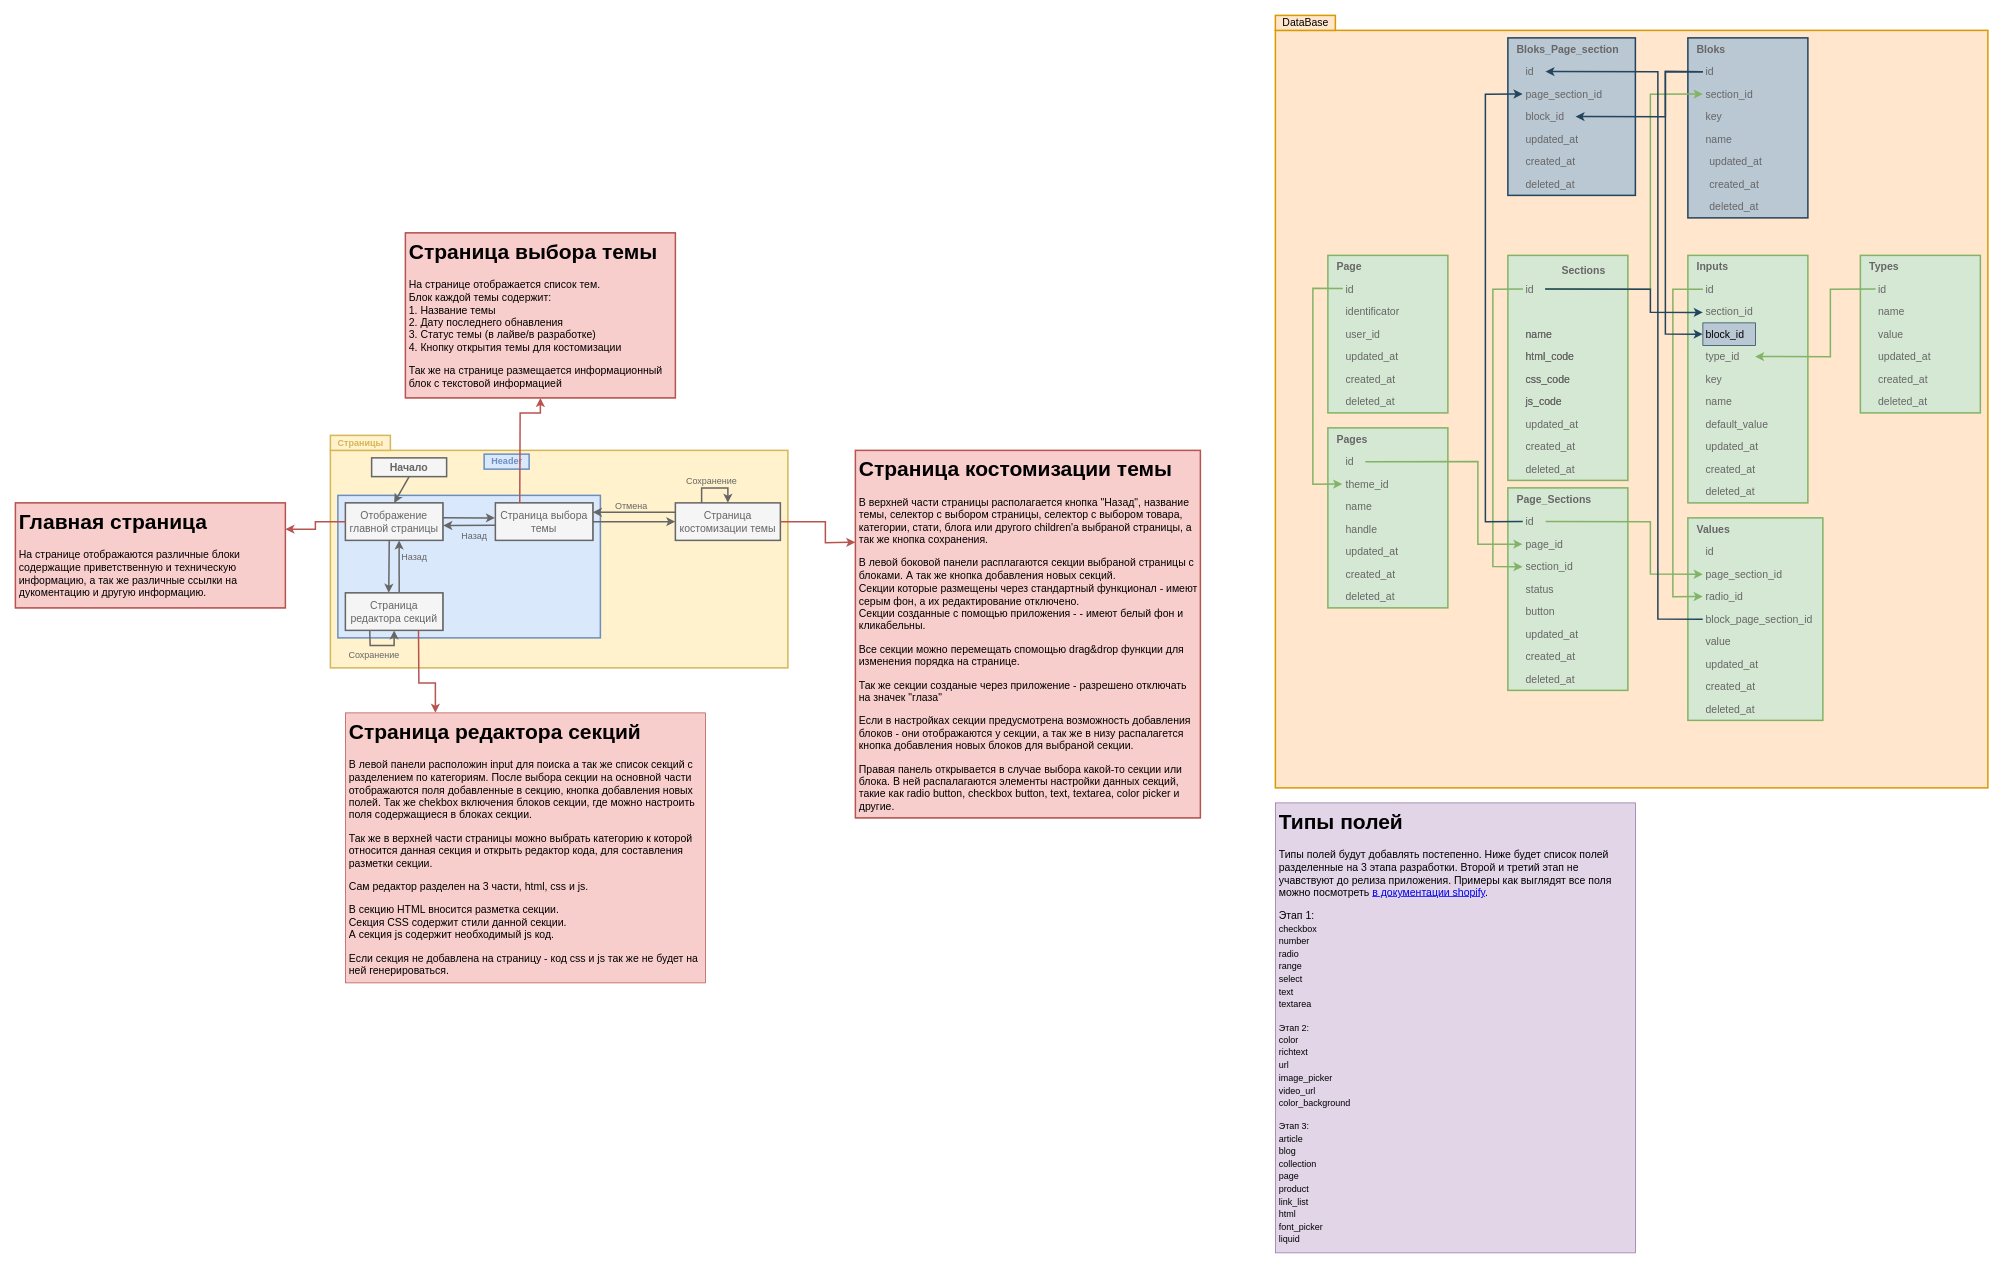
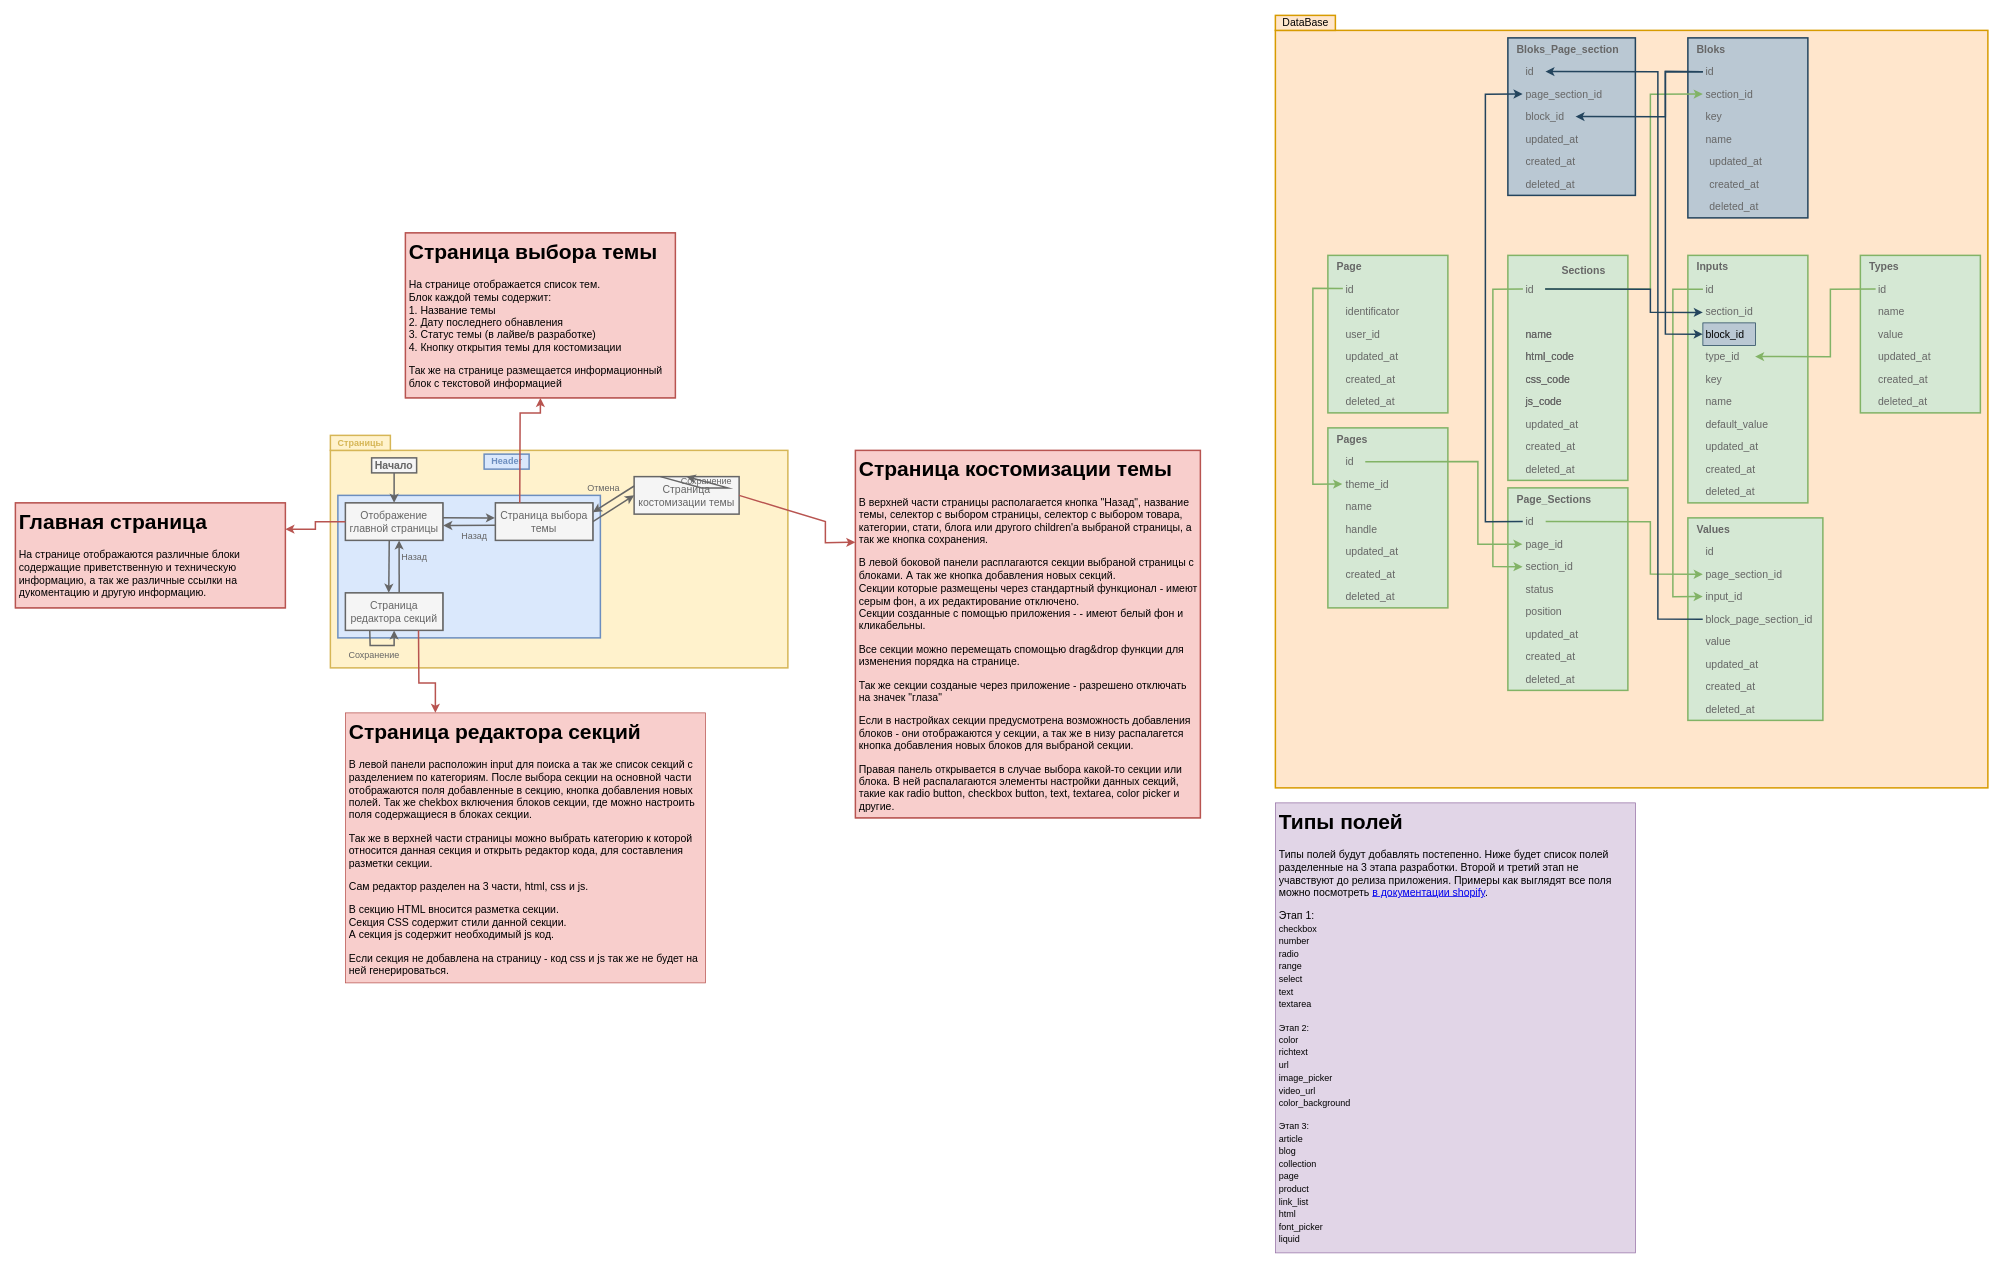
node "Начало": size 75x19 -> 45x15
node "Страница костомизации темы": moved (728, 522) -> (687, 495)
node "radio_id": label "radio_id" -> "input_id"
node "button": label "button" -> "position"
